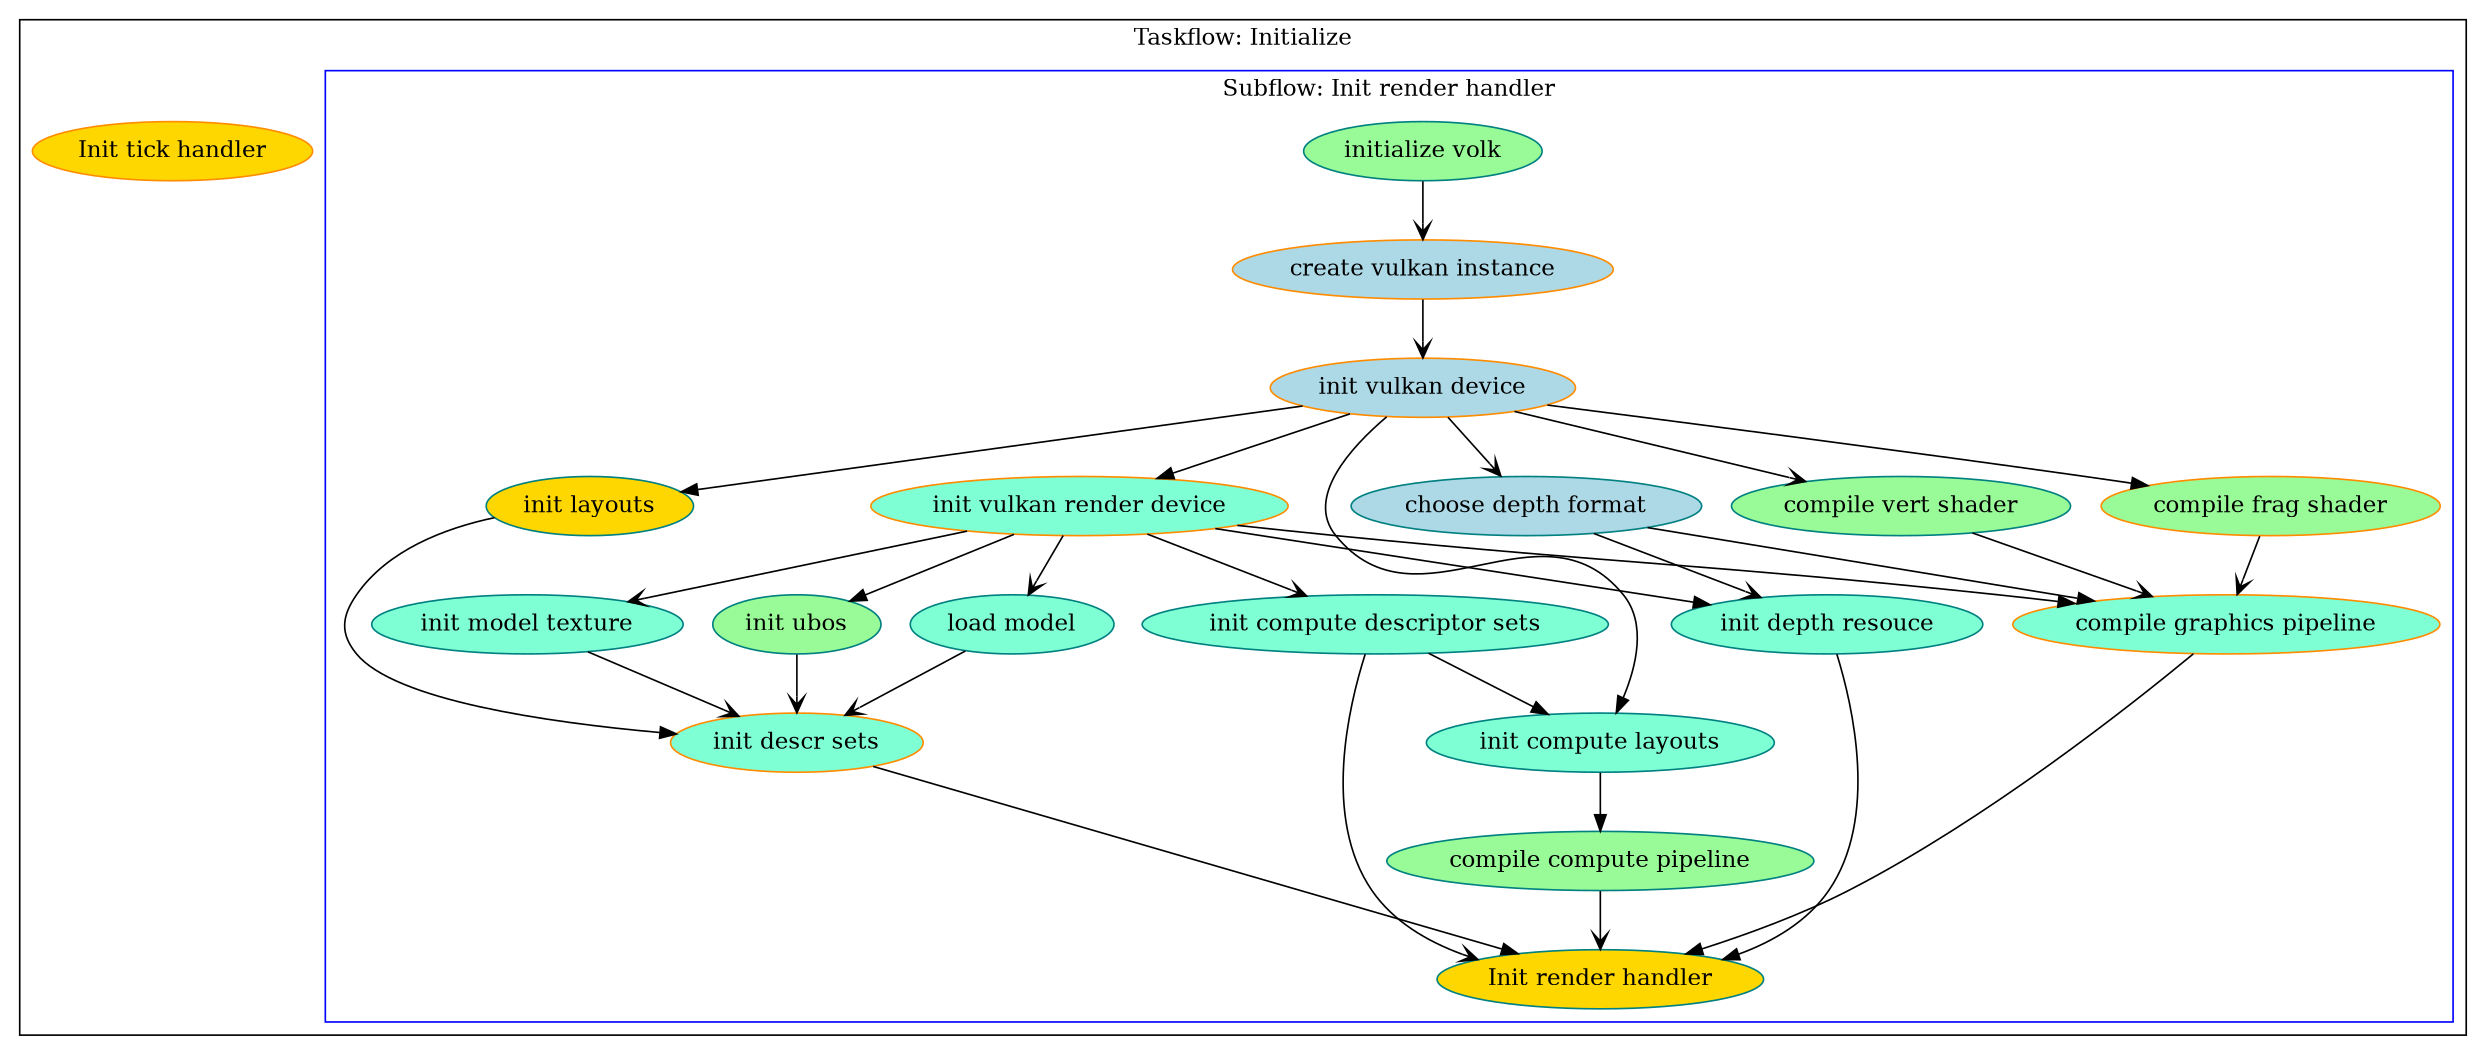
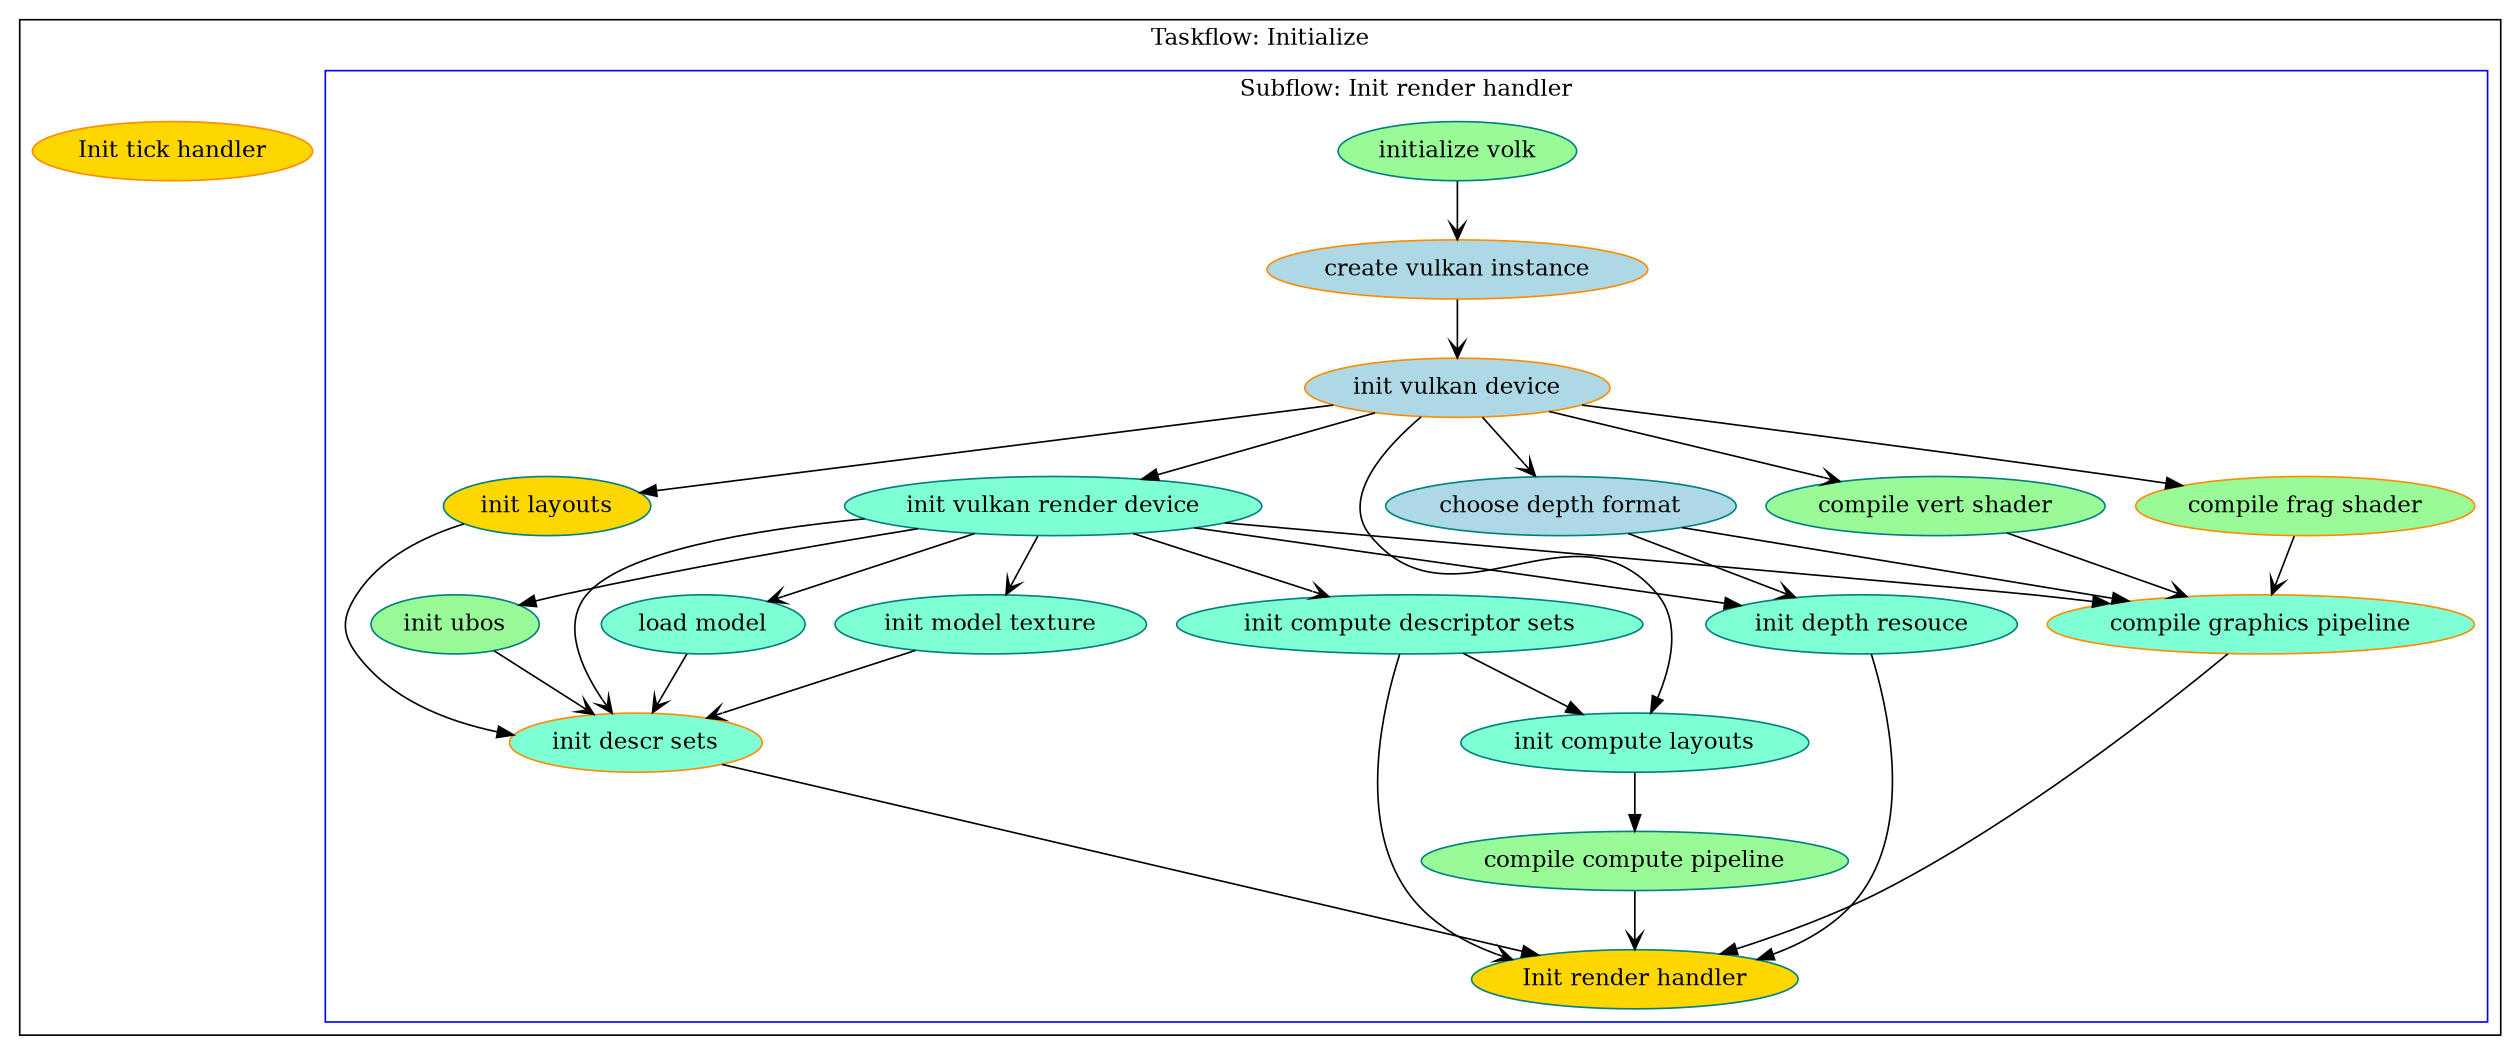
node "init vulkan render device": color darkorange -> teal
edge "init vulkan render device" -> "init descr sets": added
